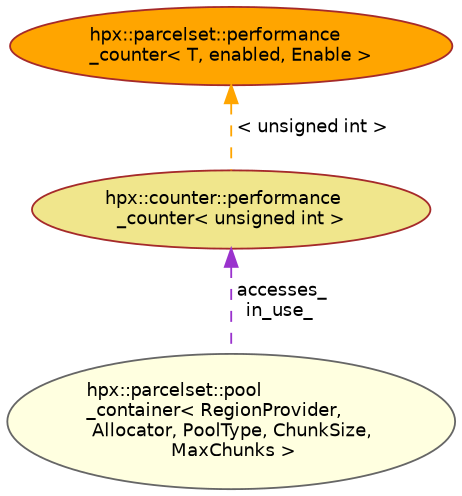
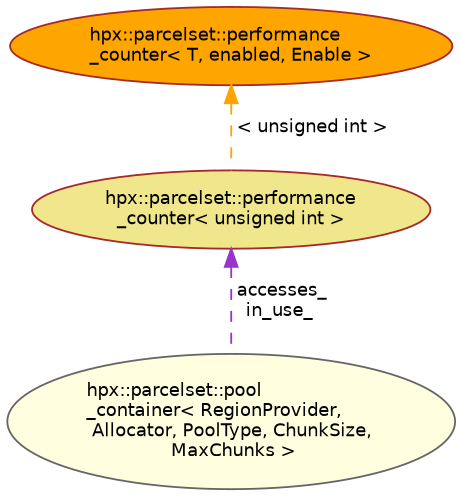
node "hpx::counter::performance _counter< unsigned int >": label "hpx::counter::performance _counter< unsigned int >" -> "hpx::parcelset::performance _counter< unsigned int >"
